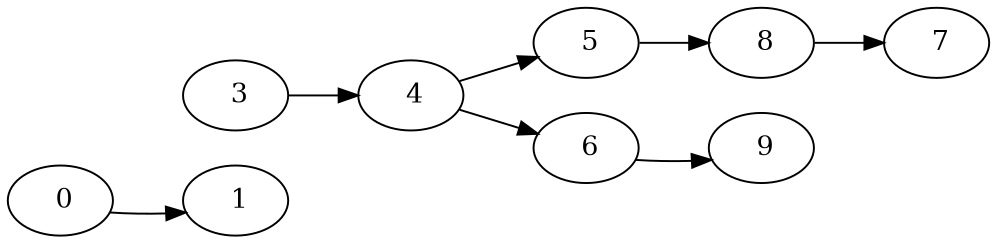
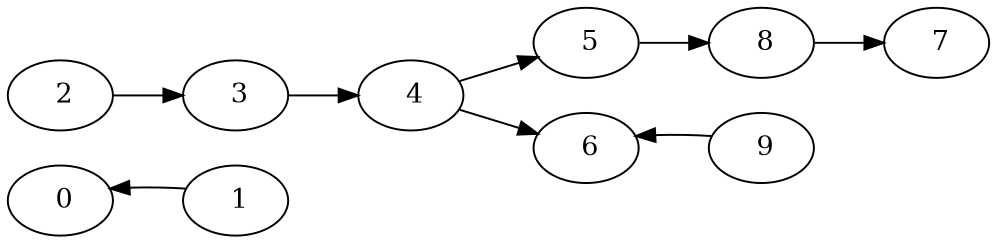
node "2": added
edge "6" -> "9": reversed
edge "0" -> "1": reversed
